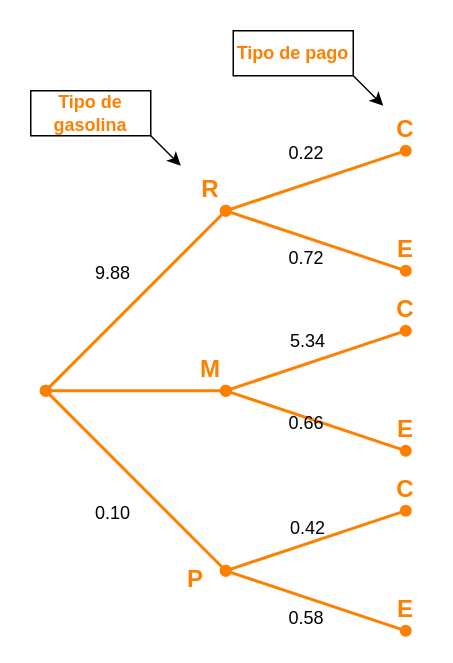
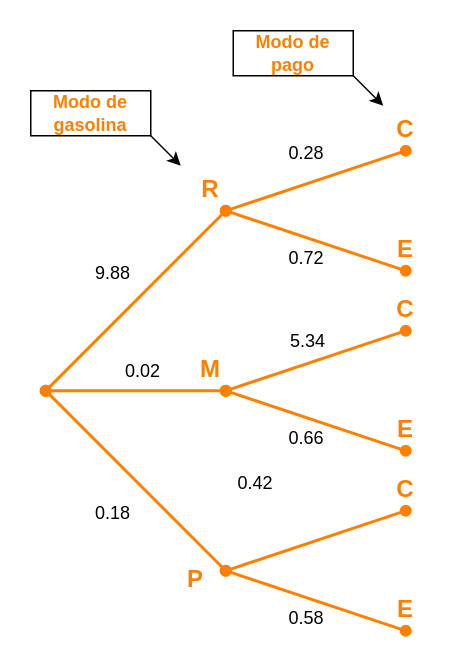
node "Tipo de pago": label "Tipo de pago" -> "Modo de pago"
node "Tipo de gasolina": label "Tipo de gasolina" -> "Modo de gasolina"
node "0.22": label "0.22" -> "0.28"
node "0.02": added
node "0.66": moved (307, 421) -> (307, 436)
node "0.10": label "0.10" -> "0.18"
node "0.42": moved (308, 526) -> (256, 481)
